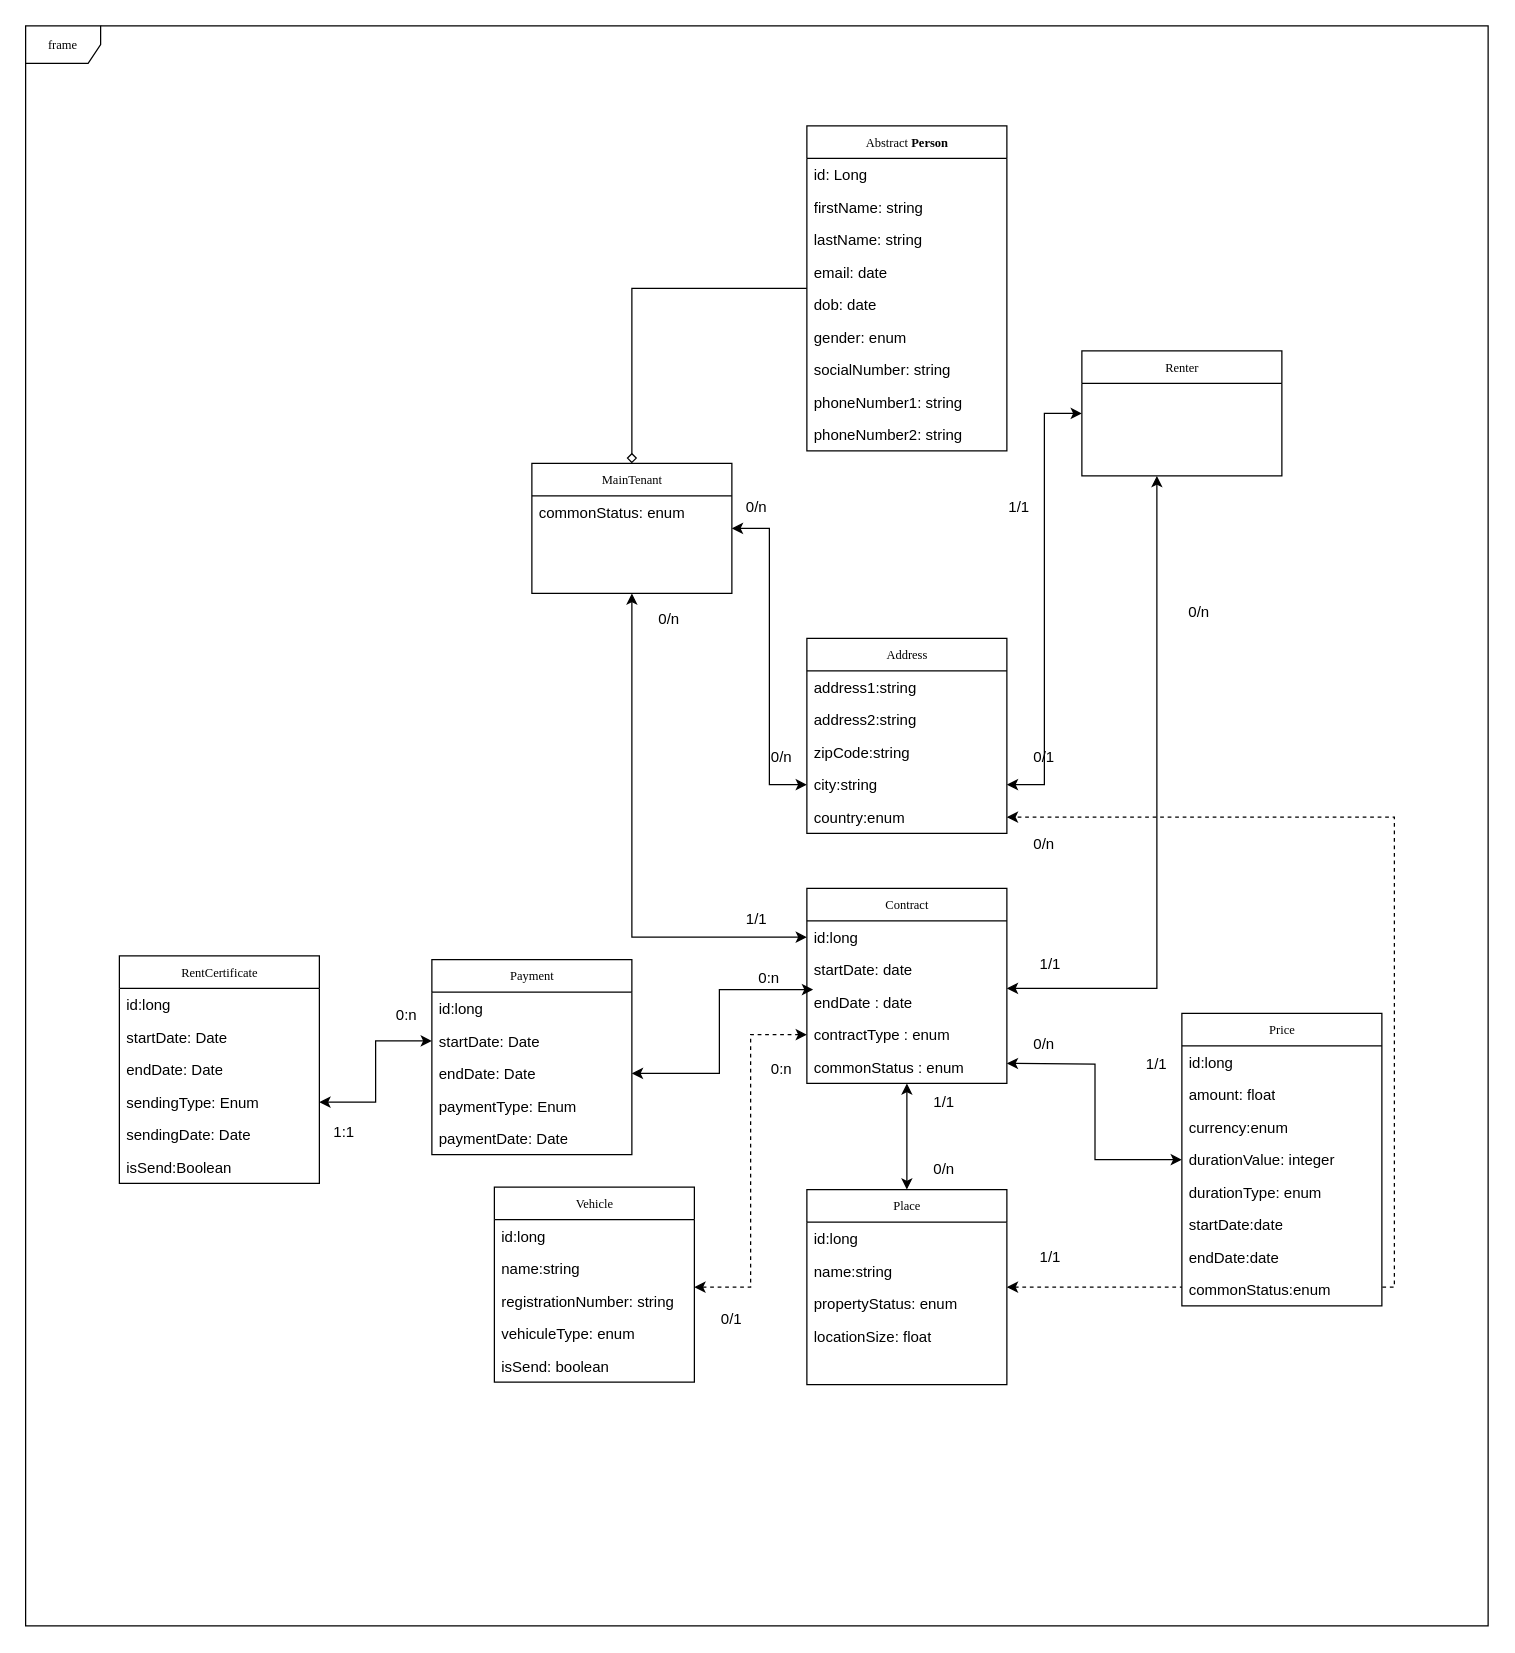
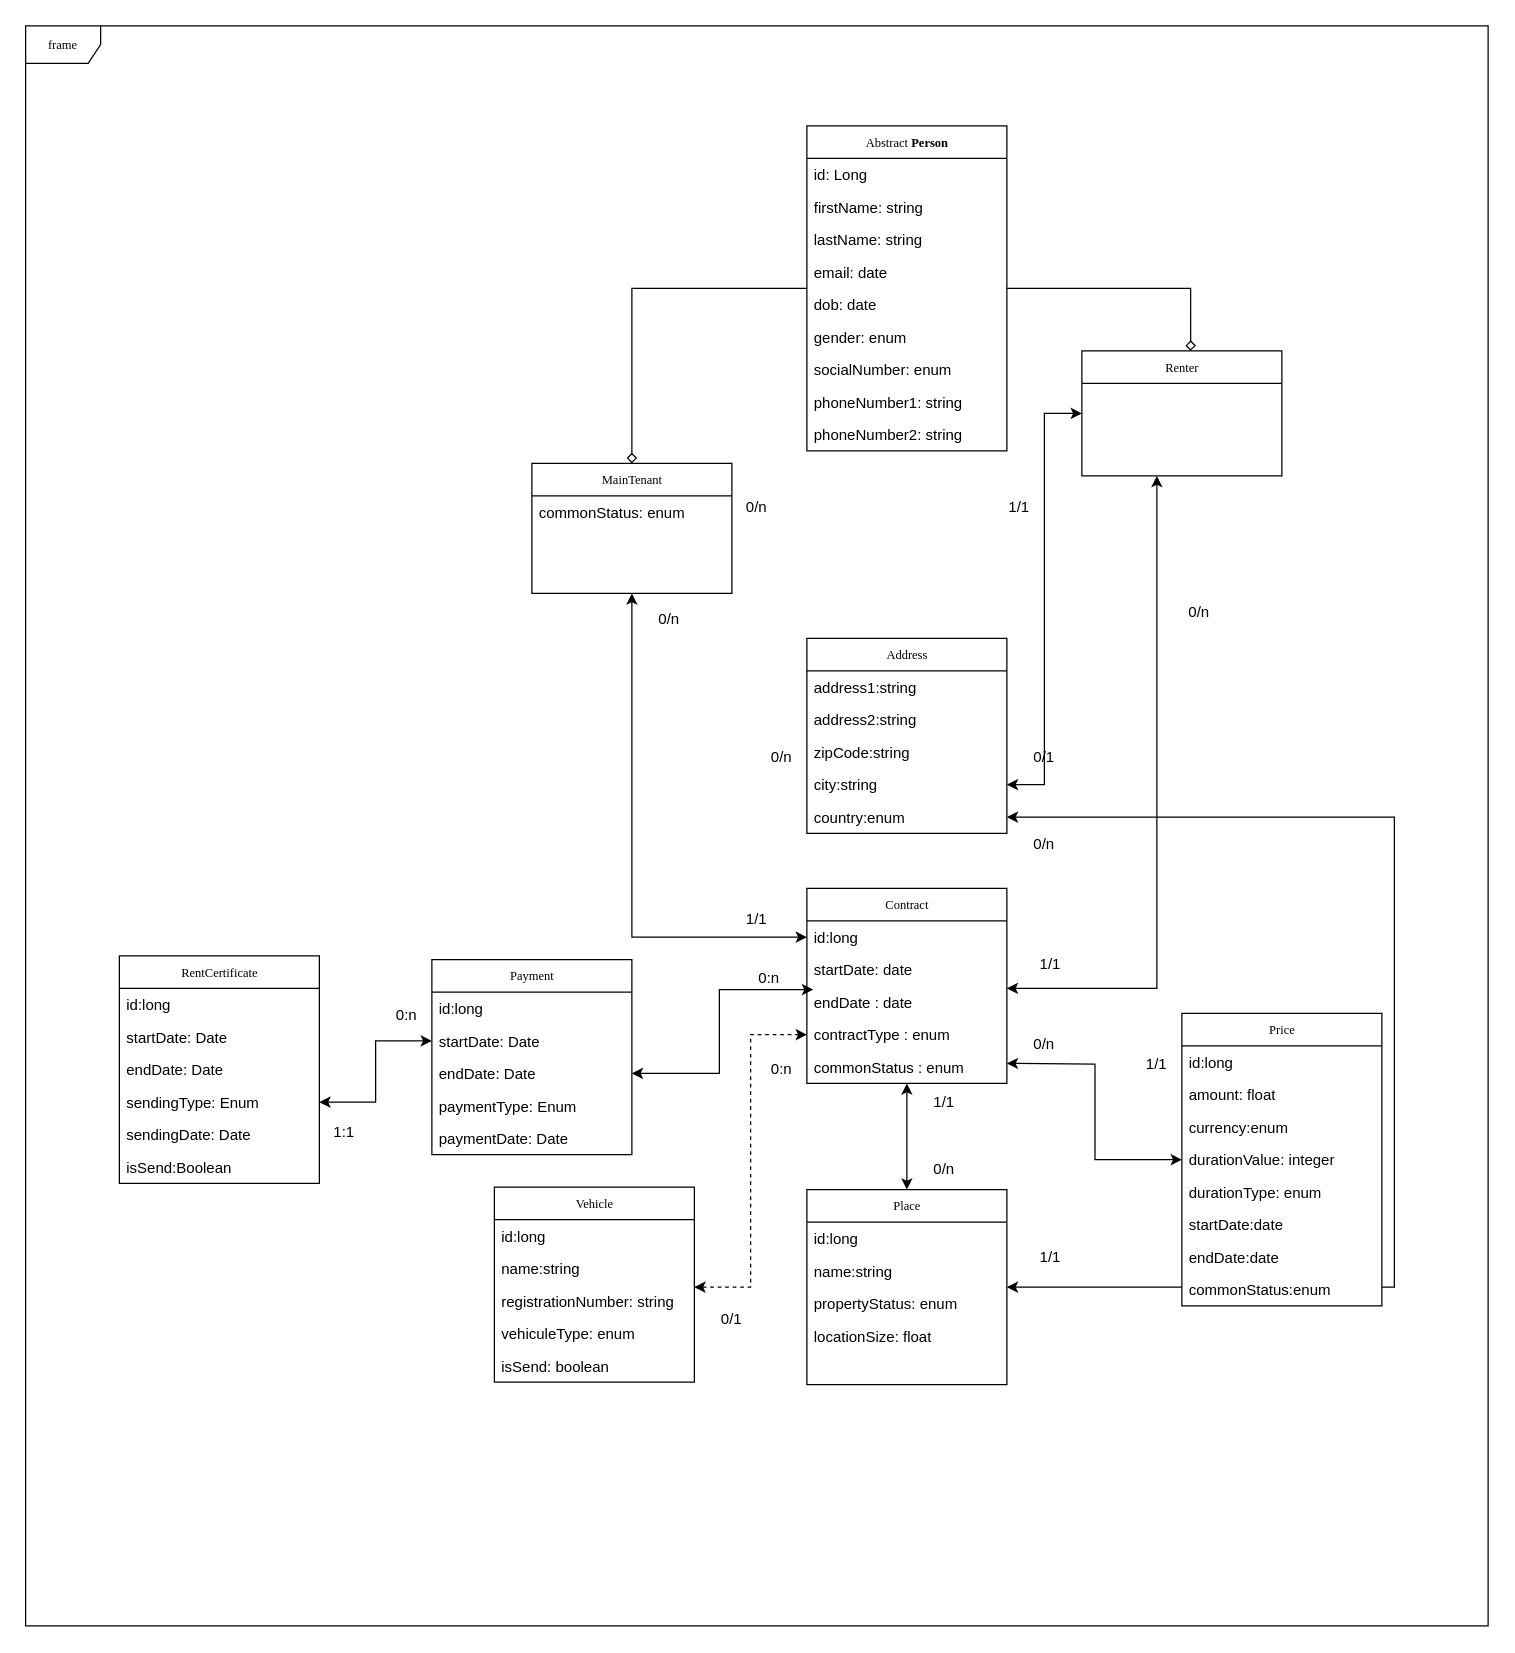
edge "Abstract Person" -> "Renter": added
node "socialNumber: string": label "socialNumber: string" -> "socialNumber: enum"
edge "MainTenant" -- "Address": removed
edge "country:enum" -- "Place": style dashed -> solid
